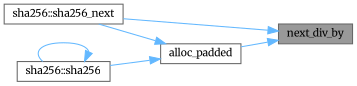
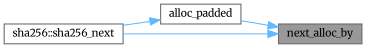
node "next_div_by": label "next_div_by" -> "next_alloc_by"
node "sha256::sha256": removed
